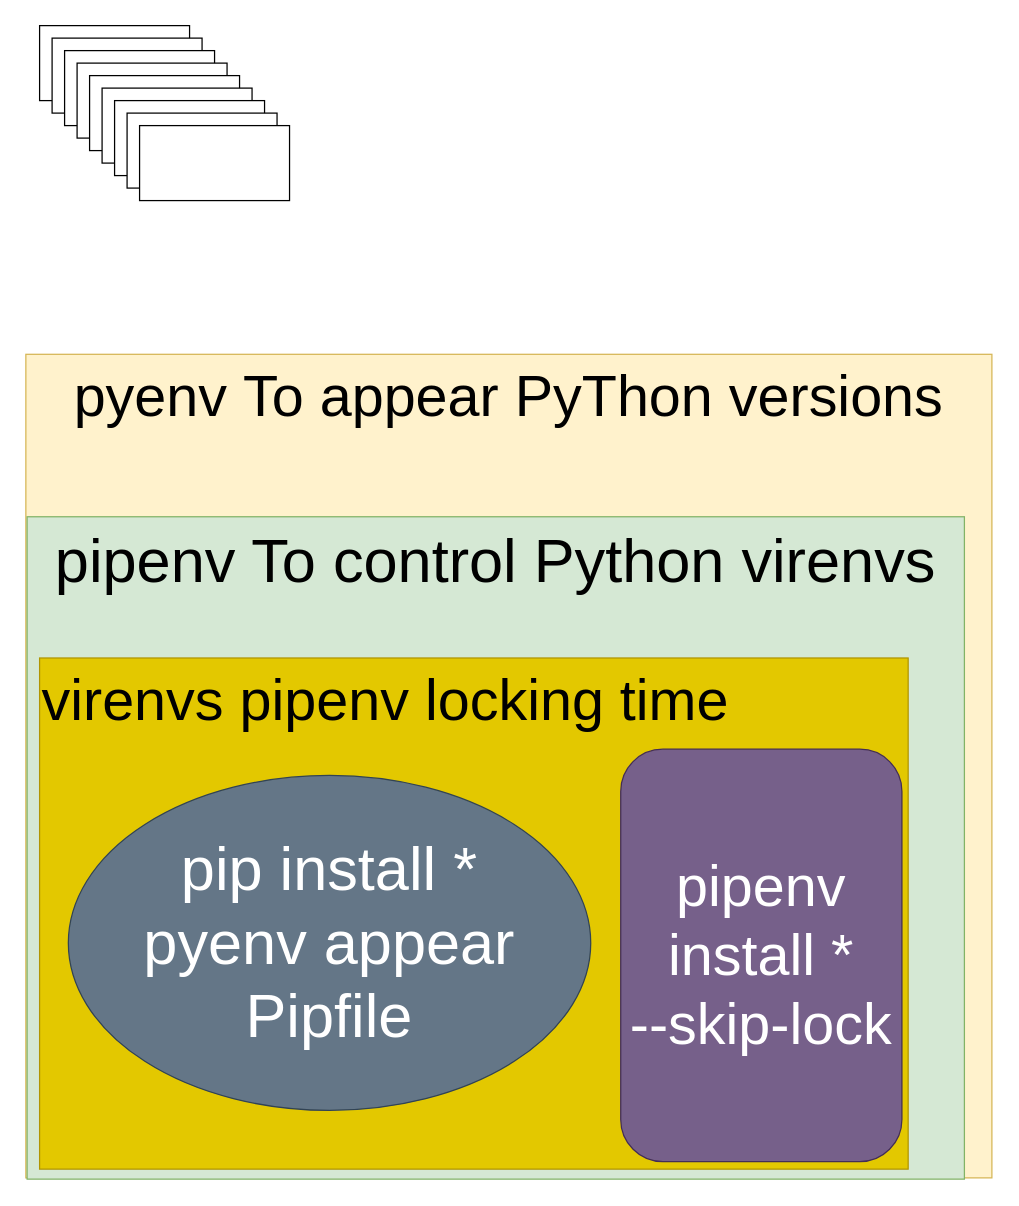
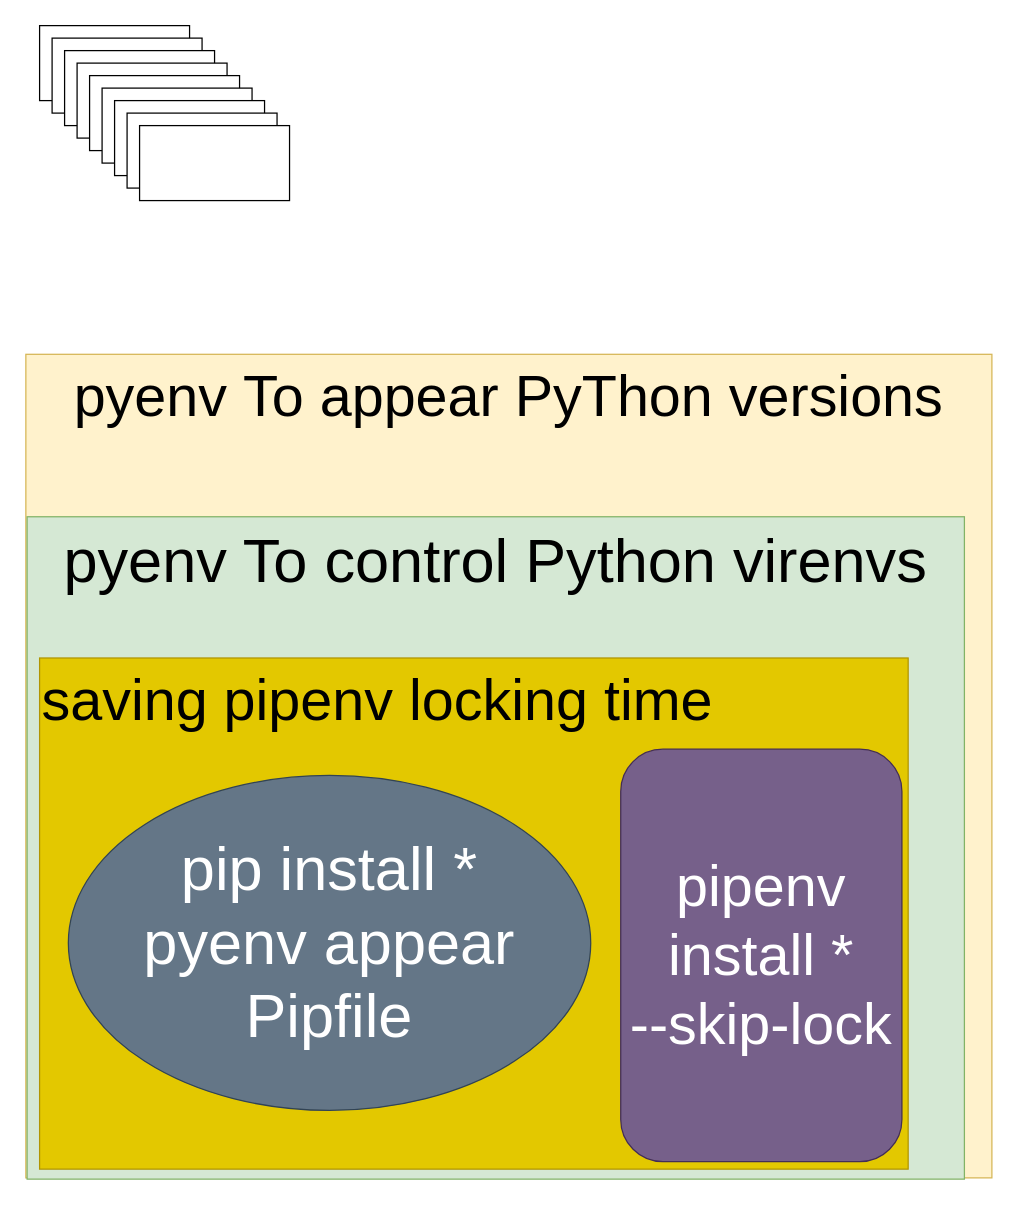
node "pipenv To control Python virenvs": label "pipenv To control Python virenvs" -> "pyenv To control Python virenvs"
node "virenvs pipenv locking time": label "virenvs pipenv locking time" -> "saving pipenv locking time"
